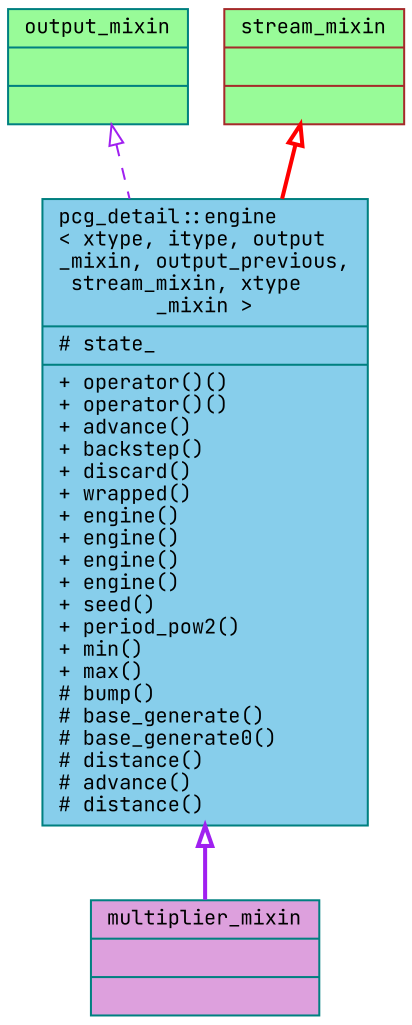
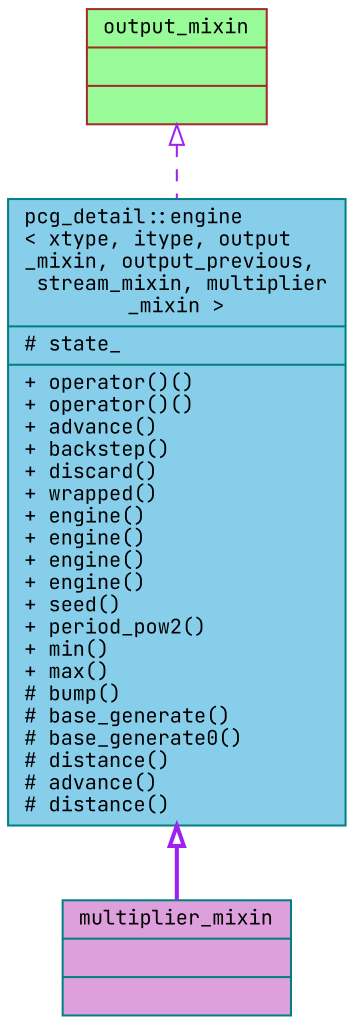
node "output_mixin": color teal -> brown
node "stream_mixin": removed
node "pcg_detail::engine": text "stream_mixin, xtype" -> "stream_mixin, multiplier"
